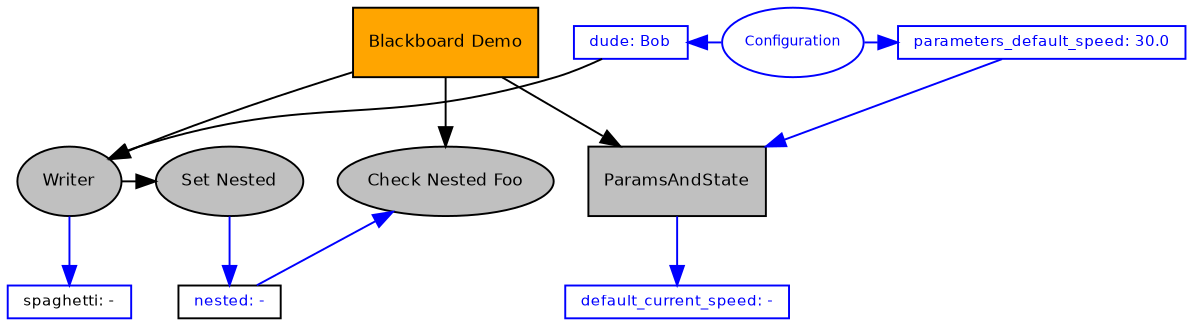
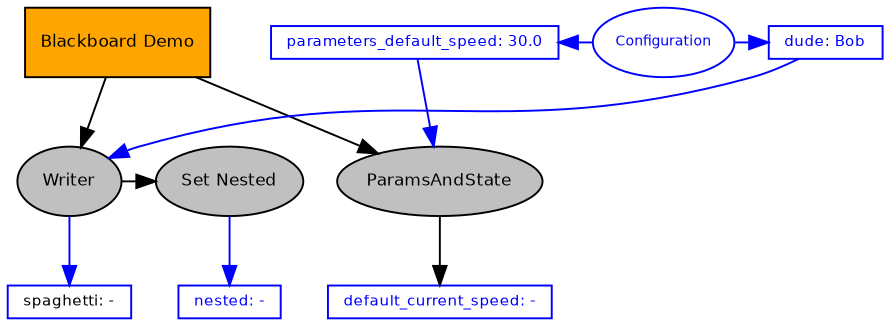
edge "dude: Bob" -> "Writer": color black -> blue
node "Check Nested Foo": removed
node "ParamsAndState": shape box -> ellipse
edge "ParamsAndState" -> "default_current_speed: -": color blue -> black
node "nested: -": color black -> blue
